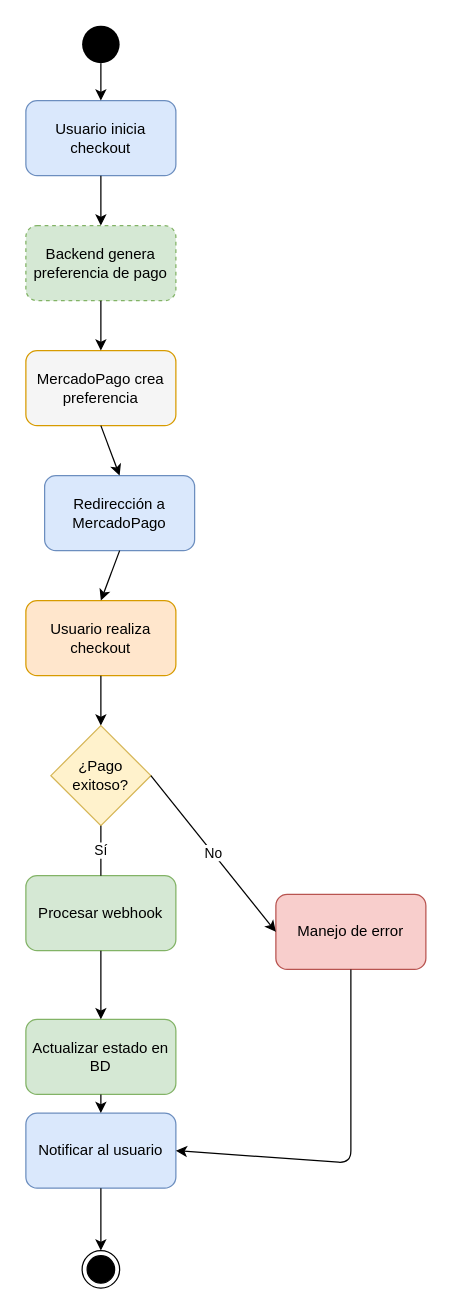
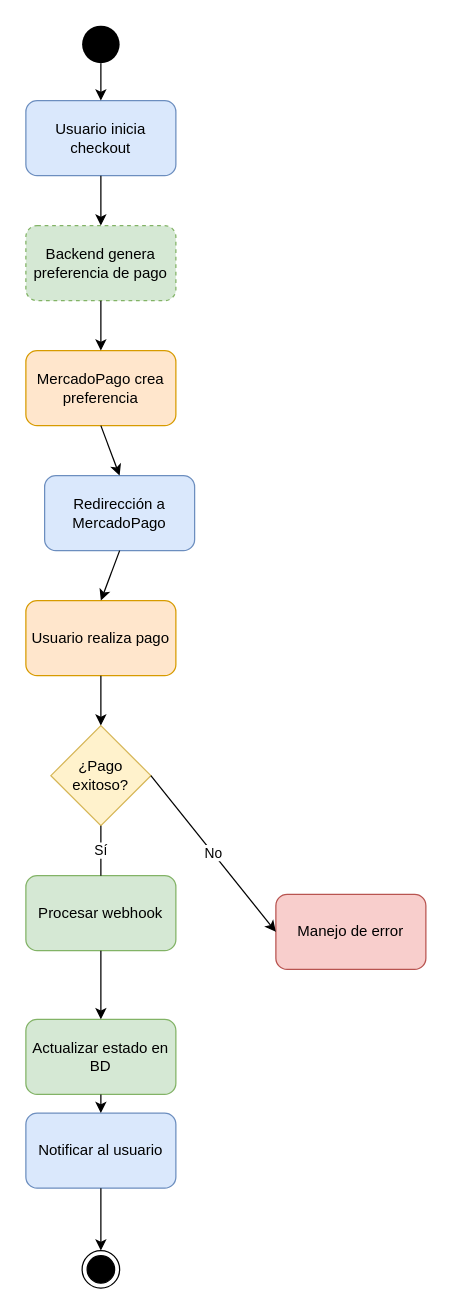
node "MercadoPago crea preferencia": fillcolor #f5f5f5 -> #ffe6cc
node "Usuario realiza checkout": label "Usuario realiza checkout" -> "Usuario realiza pago"
edge "Manejo de error" -> "Notificar al usuario": removed
